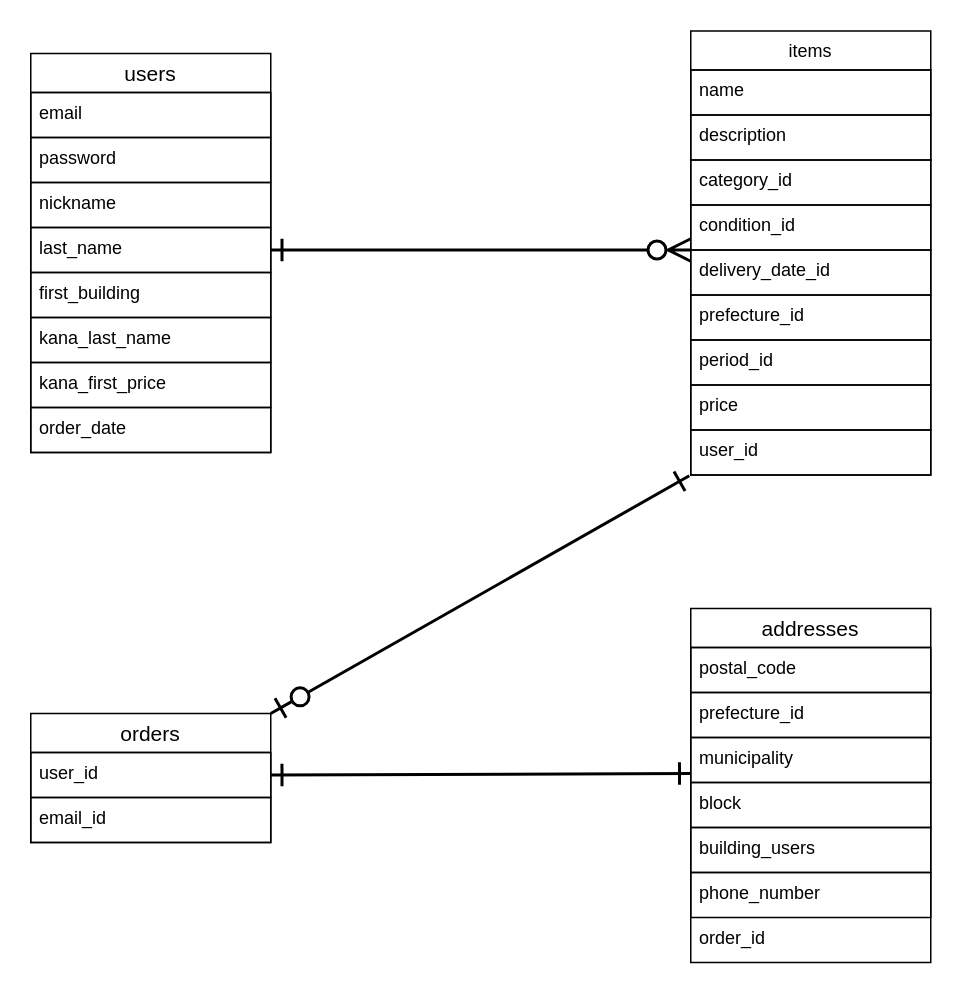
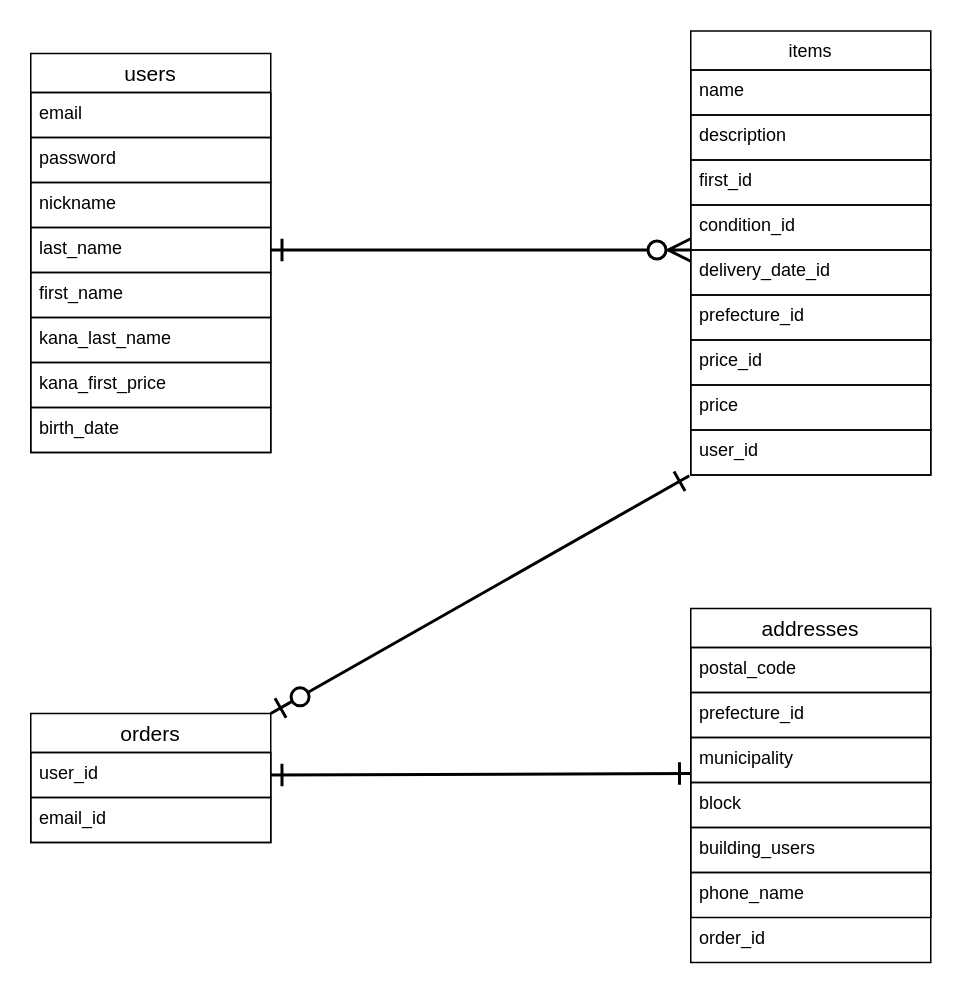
node "category_id": label "category_id" -> "first_id"
node "first_building": label "first_building" -> "first_name"
node "period_id": label "period_id" -> "price_id"
node "order_date": label "order_date" -> "birth_date"
node "phone_number": label "phone_number" -> "phone_name"
